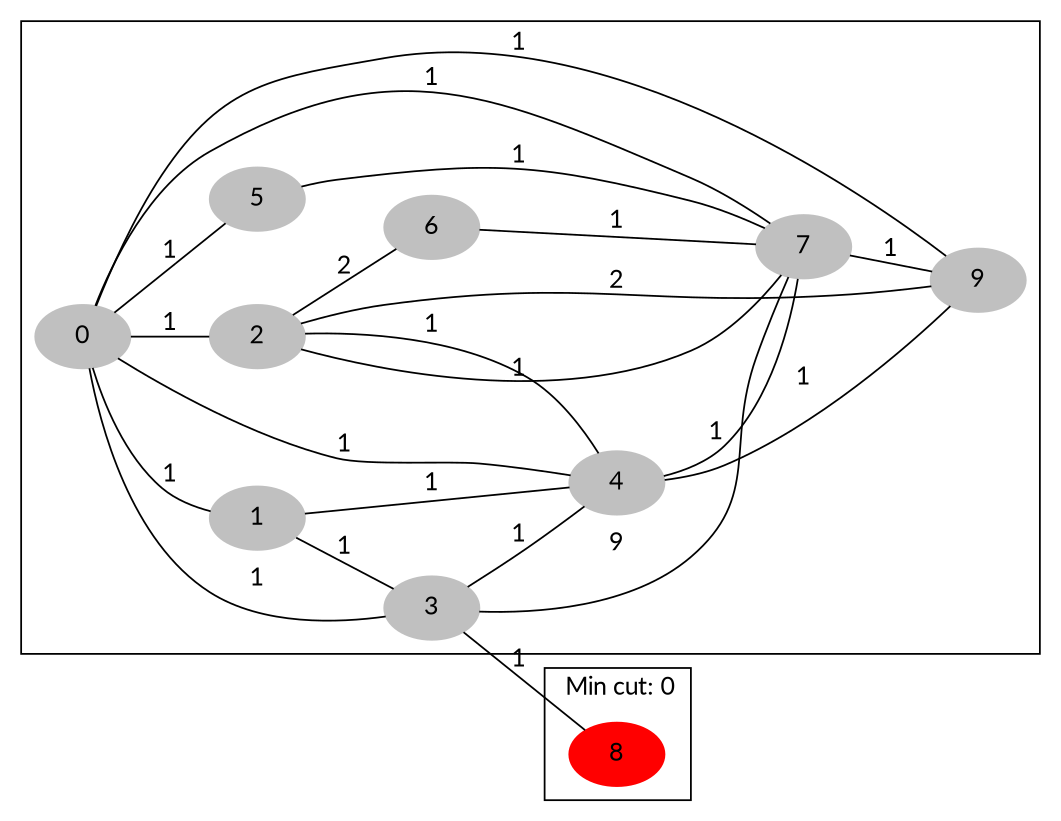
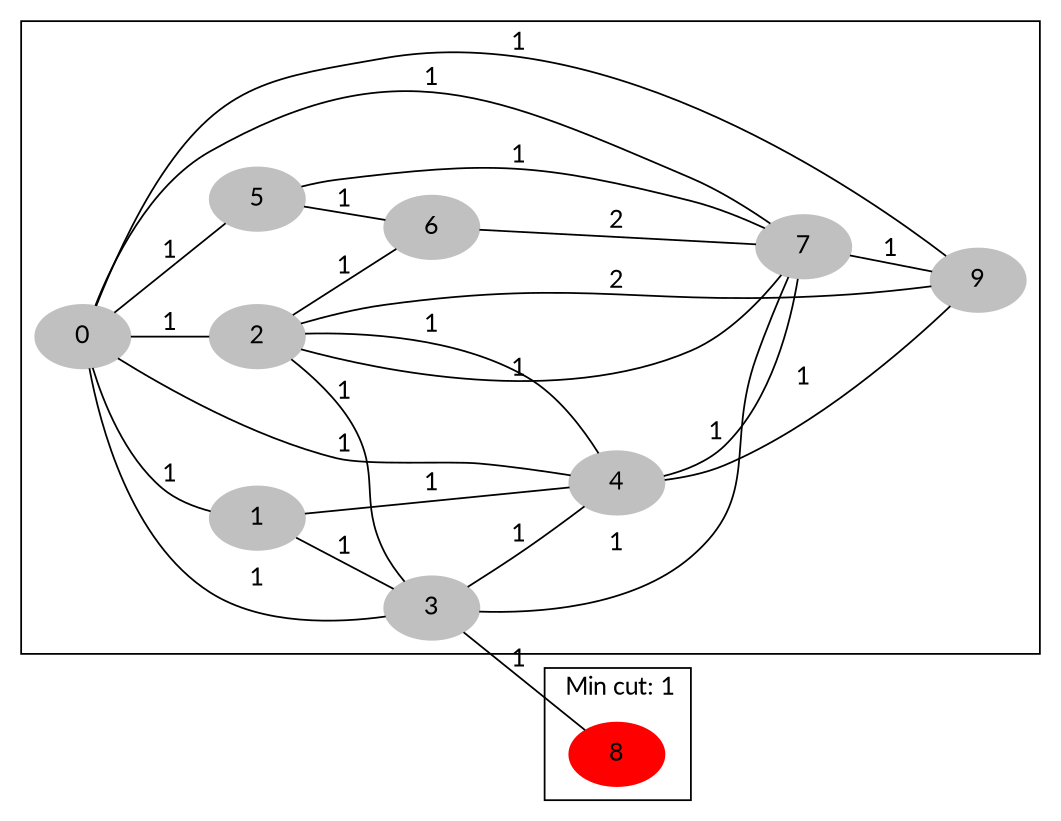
edge "5" -- "6": added, label "1"
edge "6" -- "7": label "1" -> "2"
edge "6" -- "2": label "2" -> "1"
edge "2" -- "3": added, label "1"
edge "7" -- "3": label "9" -> "1"
cluster " Min cut: 0": label " Min cut: 0" -> " Min cut: 1"
